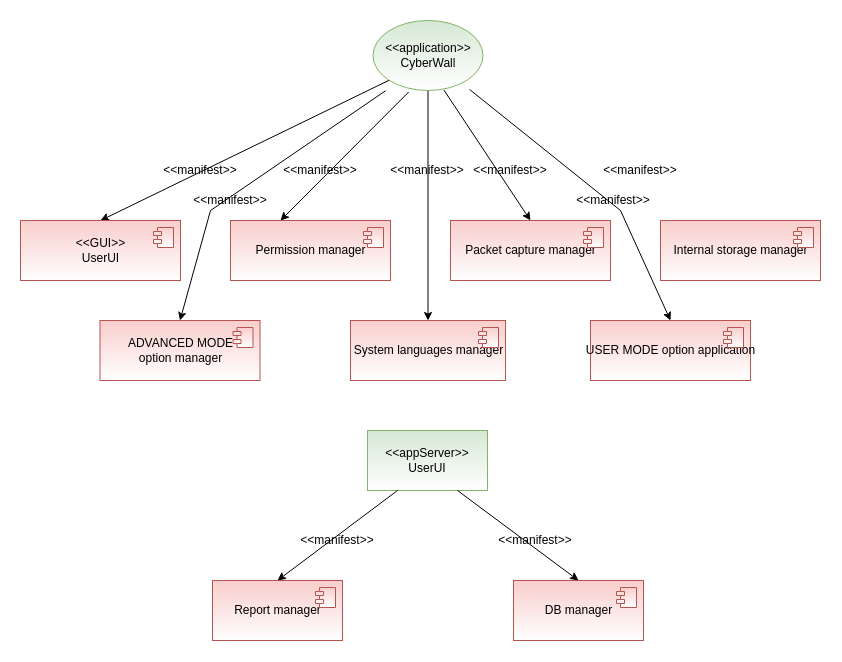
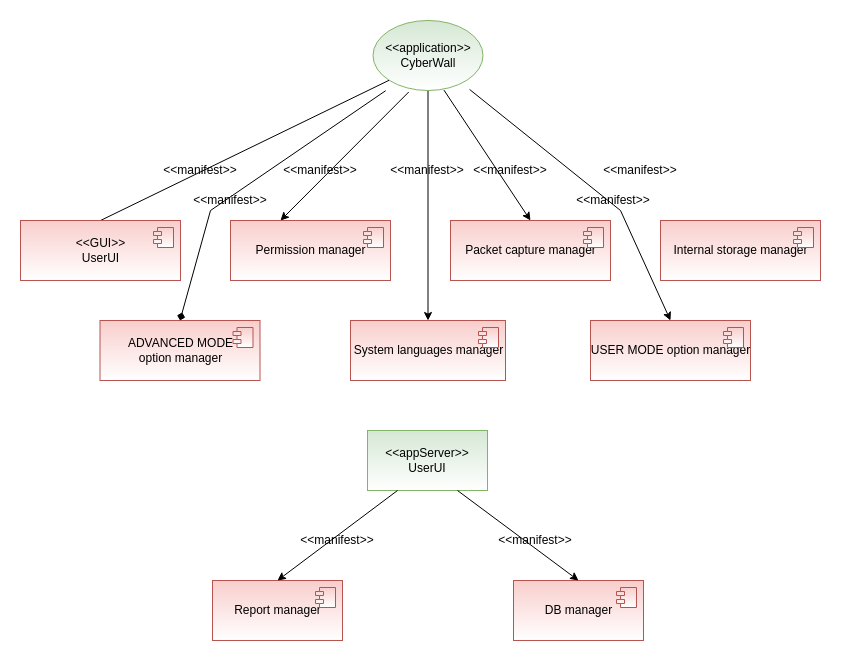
edge "<<application>> CyberWall" -> "<<GUI>> UserUI": arrowhead classic -> none
edge "<<application>> CyberWall" -> "ADVANCED MODE option manager": arrowhead classic -> diamond
node "USER MODE option application": label "USER MODE option application" -> "USER MODE option manager"
